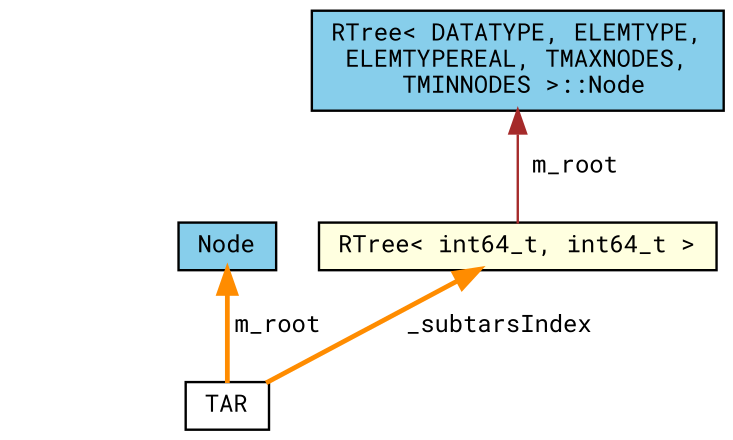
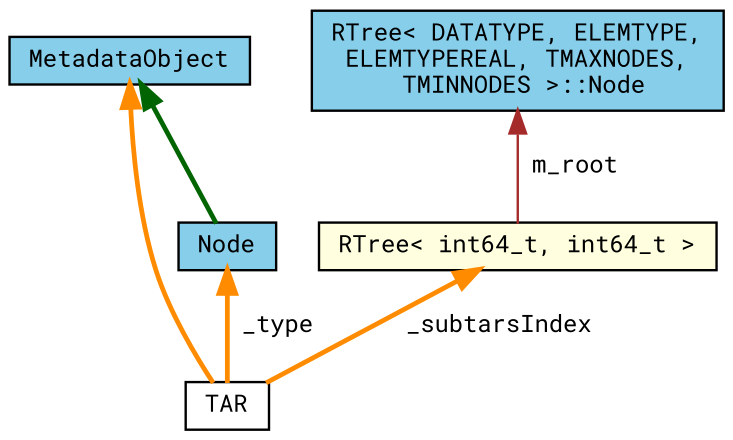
node "MetadataObject": added
edge "TAR" -> "Node": label " m_root" -> " _type"
